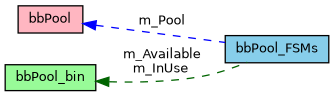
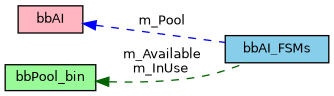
node "bbPool": label "bbPool" -> "bbAI"
node "bbPool_FSMs": label "bbPool_FSMs" -> "bbAI_FSMs"
